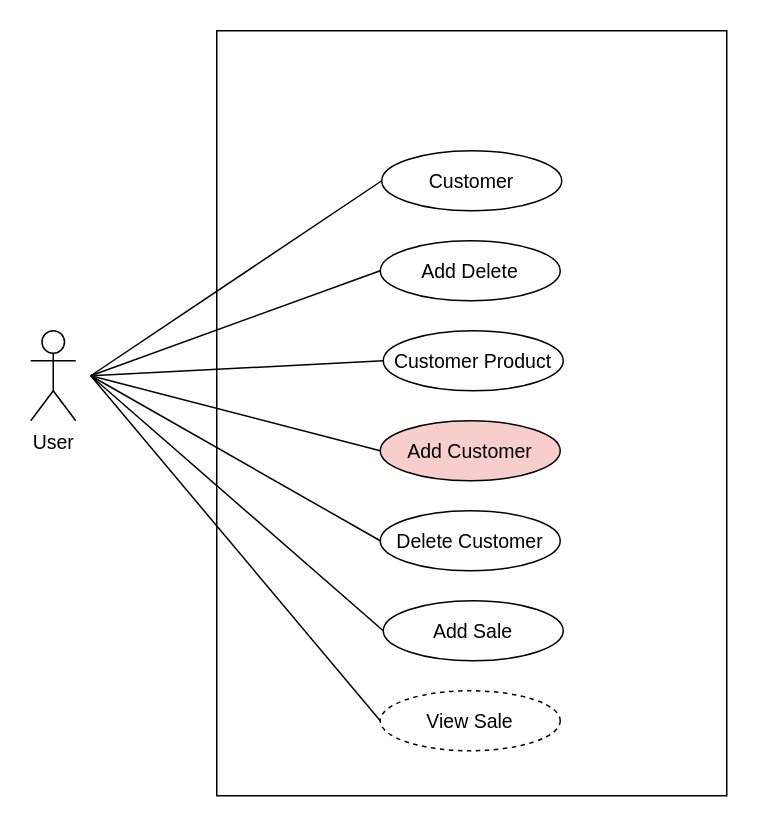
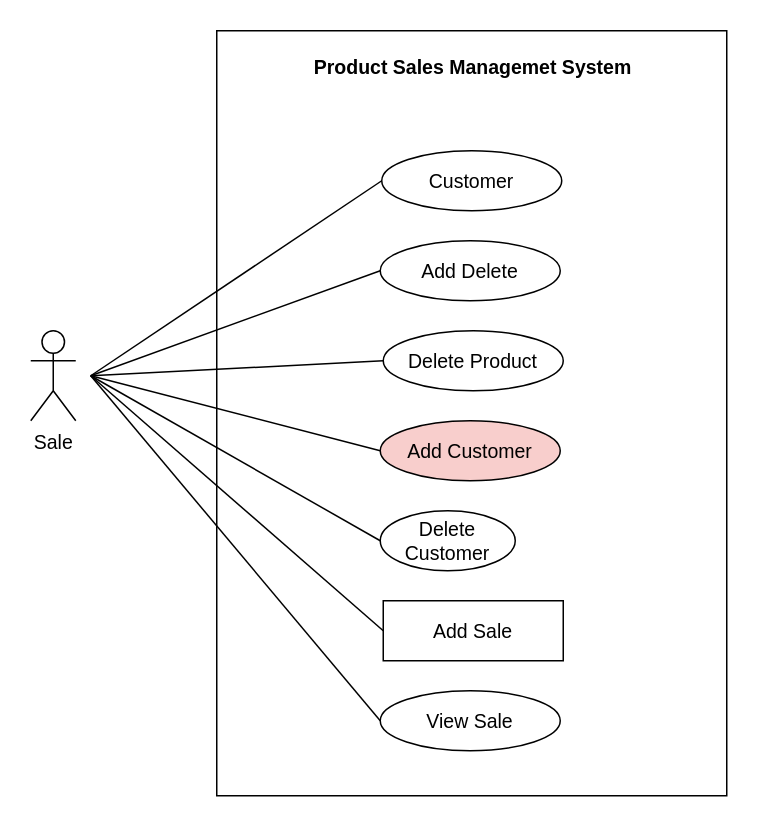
node "Product Sales Managemet System": added
node "Customer Product": label "Customer Product" -> "Delete Product"
node "User": label "User" -> "Sale"
node "Delete Customer": size 180x60 -> 135x60
node "Add Sale": shape ellipse -> rectangle
node "View Sale": style dashed -> solid
